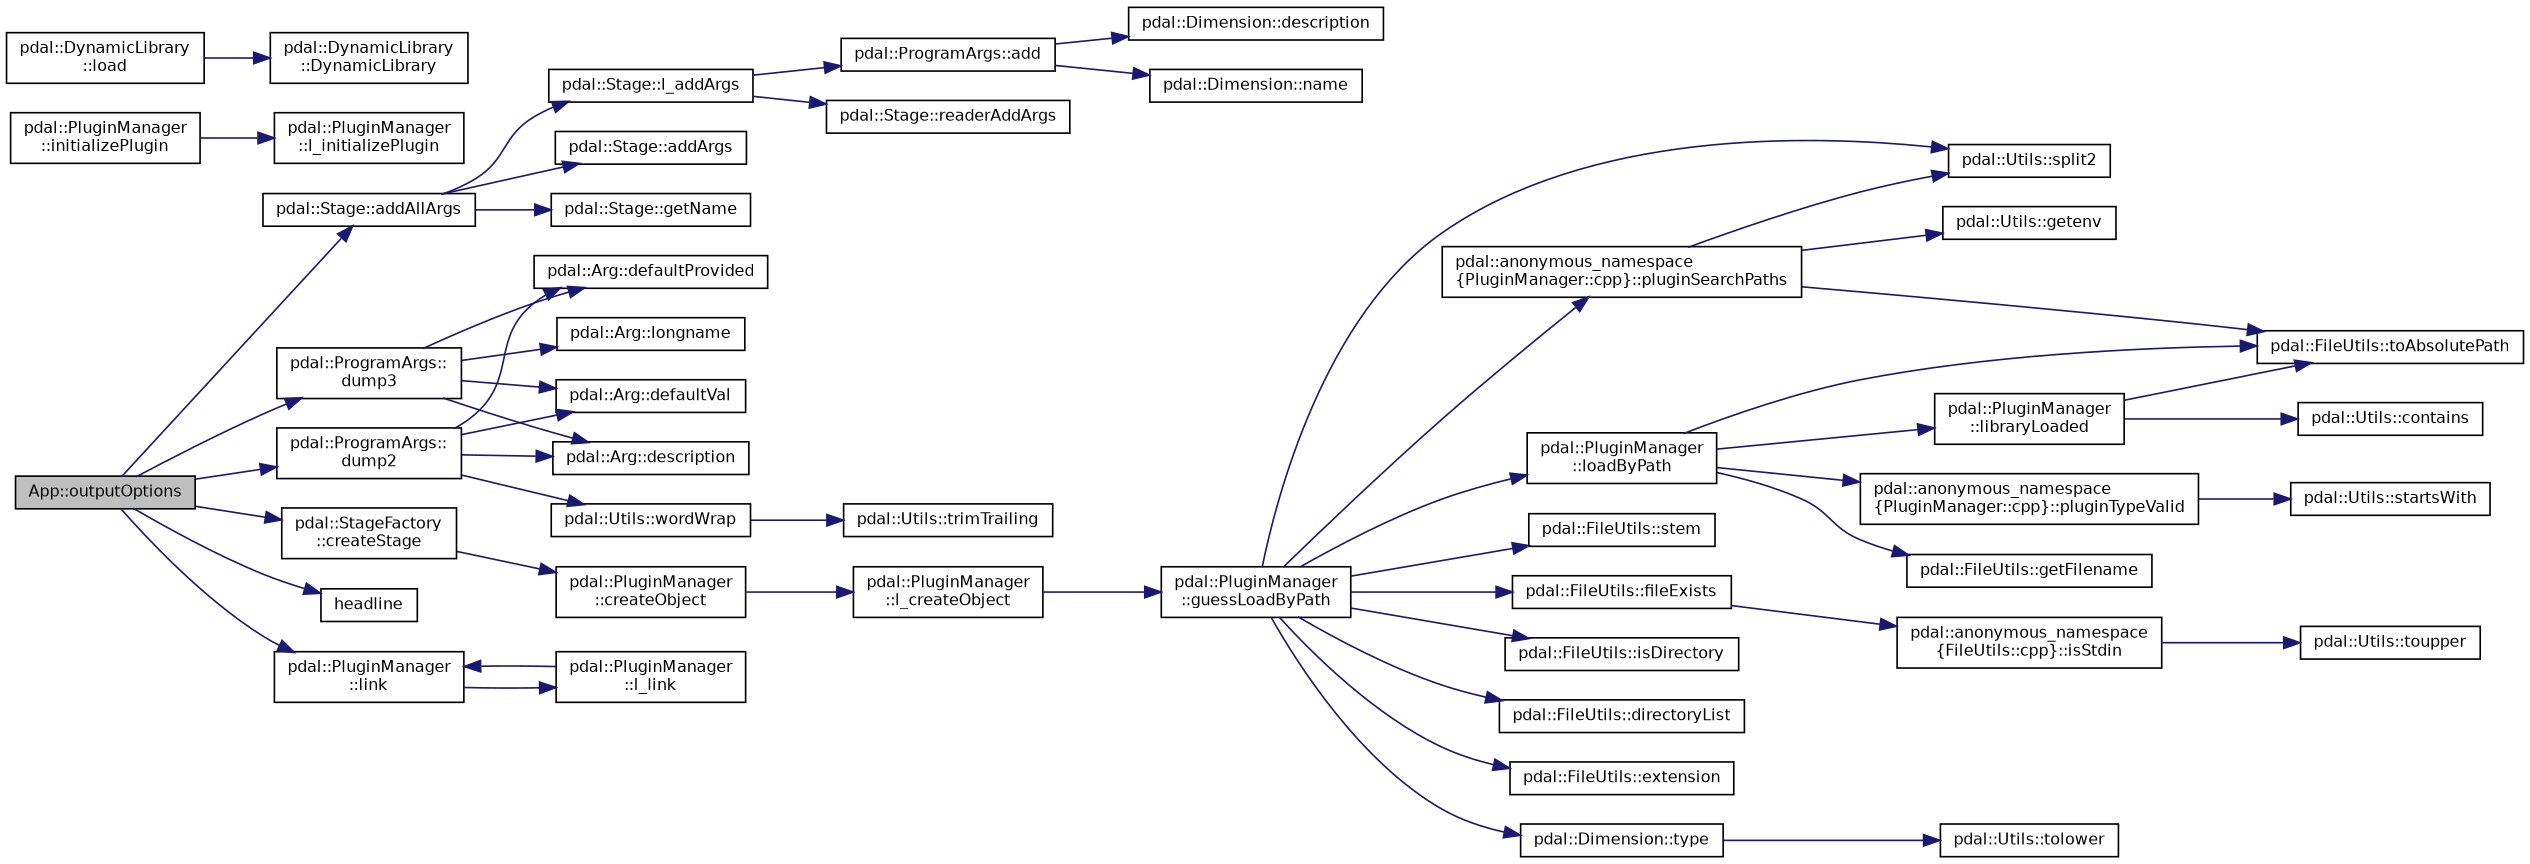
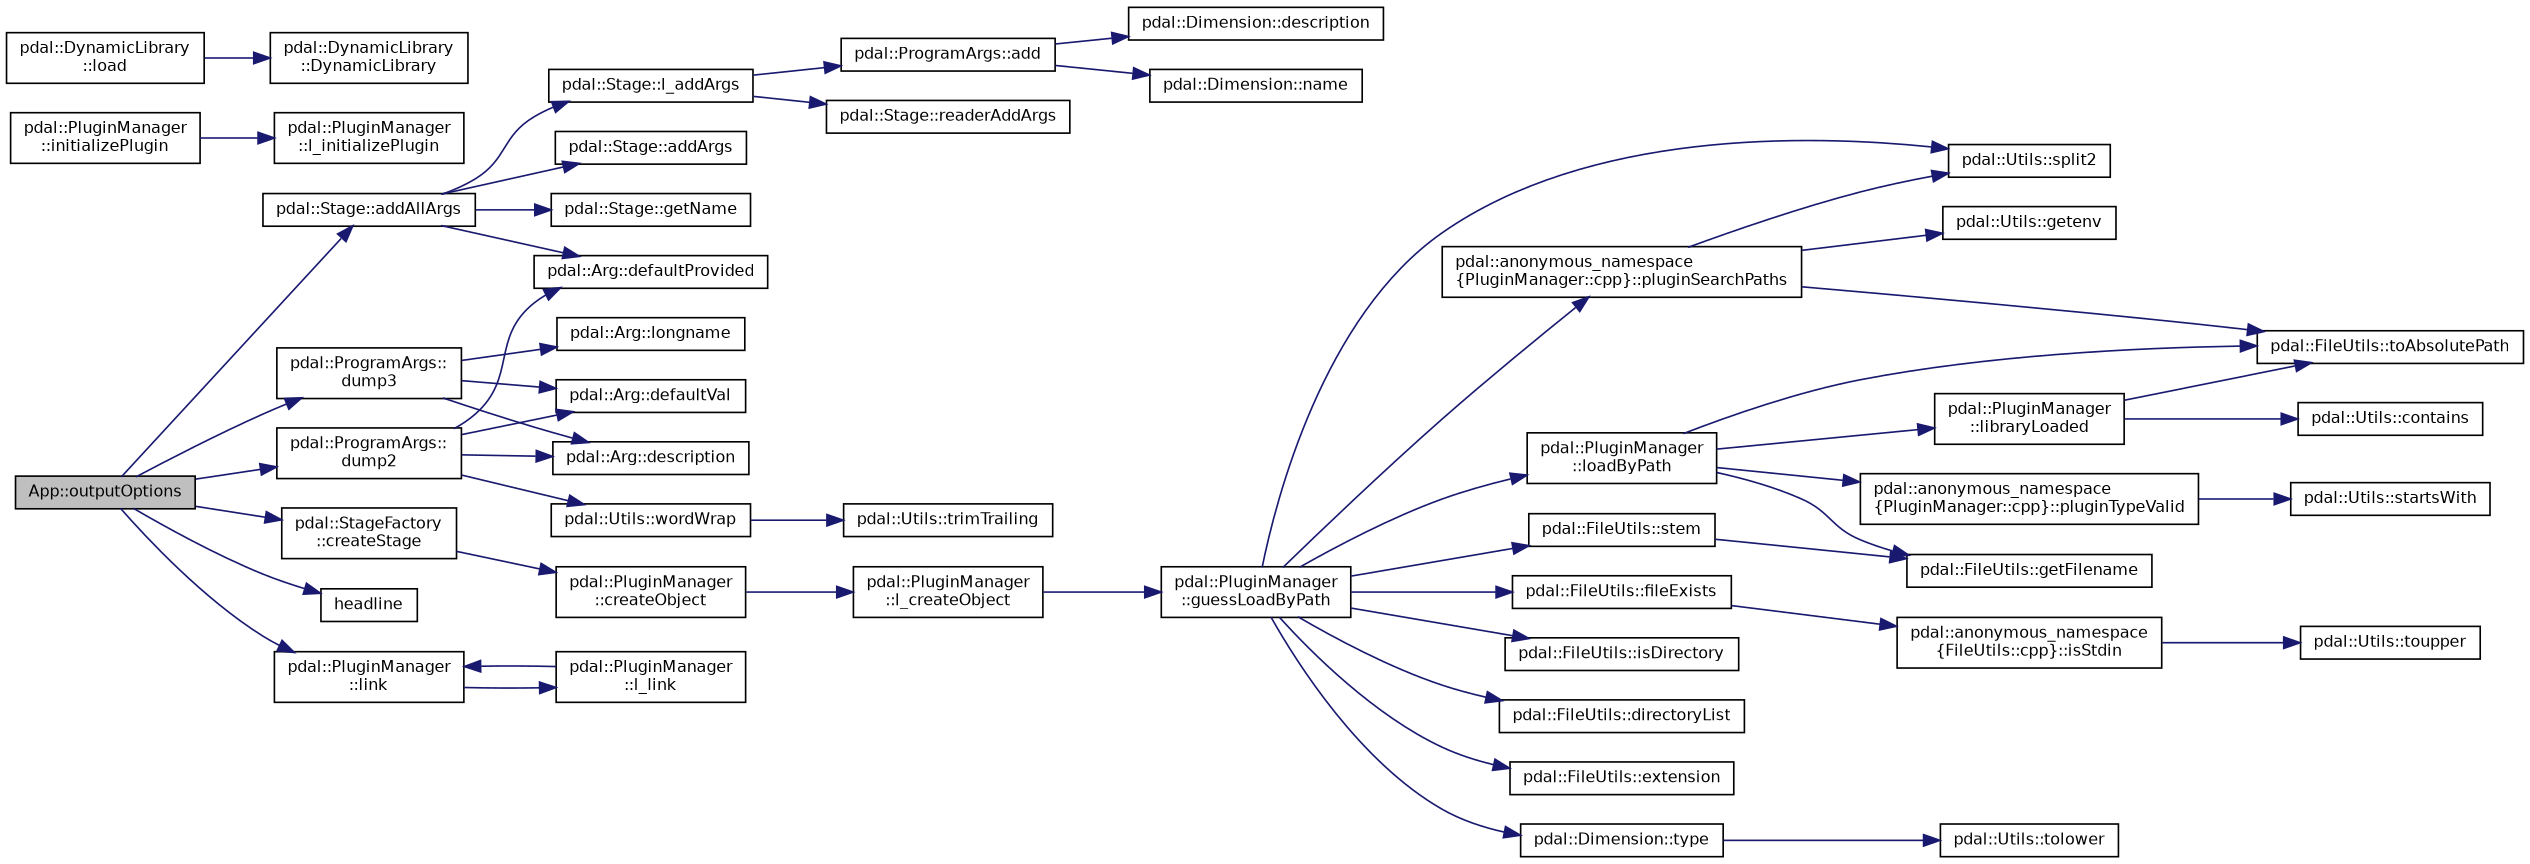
edge "pdal::ProgramArgs:: dump3" -> "pdal::Arg::defaultProvided": now "pdal::Stage::addAllArgs" -> "pdal::Arg::defaultProvided"
edge "pdal::FileUtils::stem" -> "pdal::FileUtils::getFilename": added
